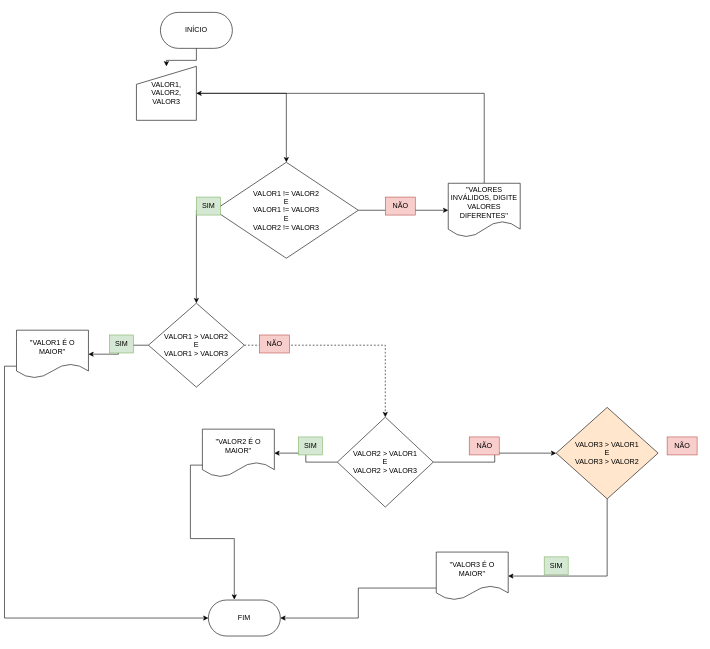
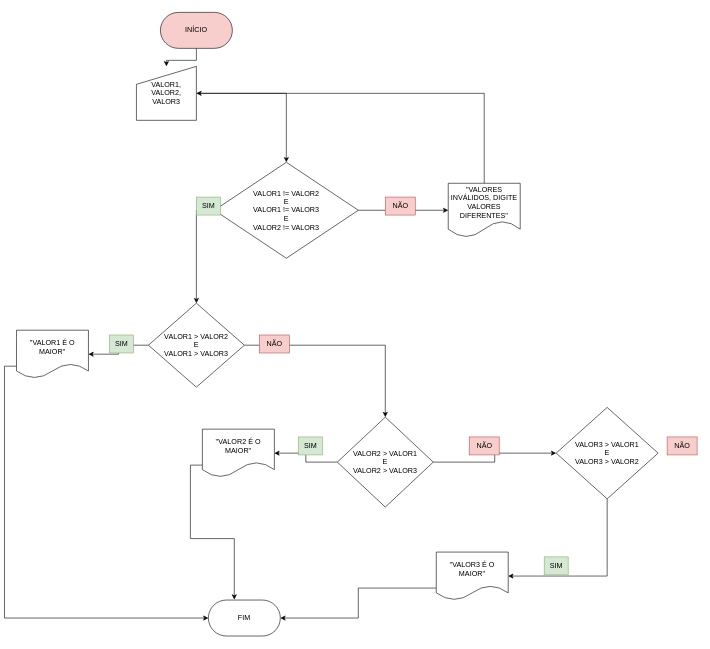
node "INÍCIO": fillcolor #ffffff -> #f8cecc
edge "VALOR1 > VALOR2 E VALOR1 > VALOR3" -> "VALOR2 > VALOR1 E VALOR2 > VALOR3": style dashed -> solid
node "VALOR3 > VALOR1 E VALOR3 > VALOR2": fillcolor #ffe6cc -> #ffffff
